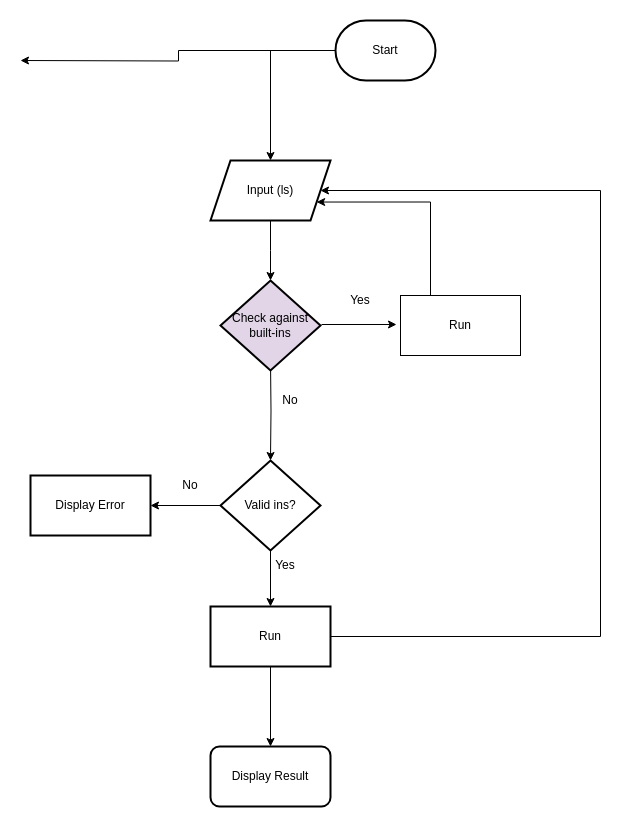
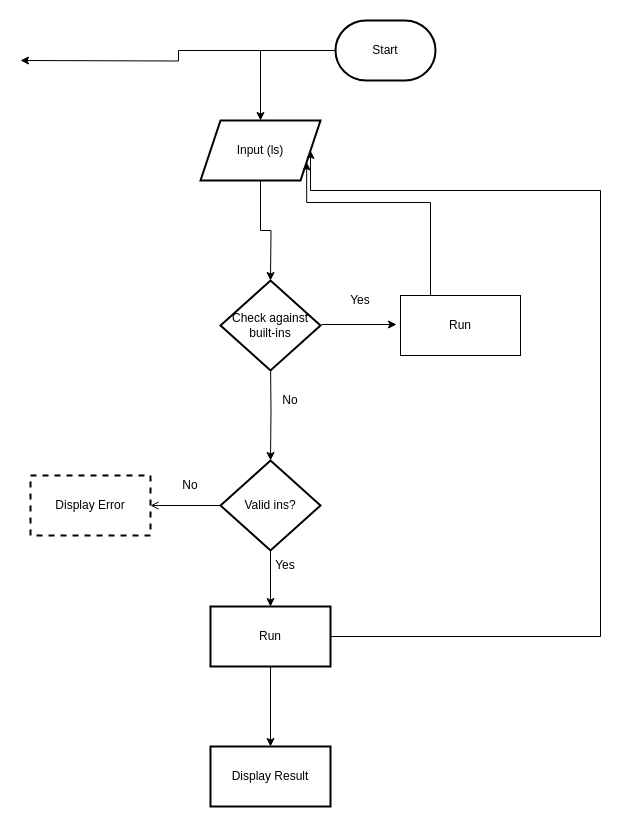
node "Input (ls)": moved (271, 191) -> (261, 151)
node "Check against built-ins": fillcolor #e1d5e7 -> #ffffff
node "Display Error": style solid -> dashed
edge "Valid ins?" -> "Display Error": arrowhead classic -> open
node "Display Result": shape rounded rectangle -> rectangle
